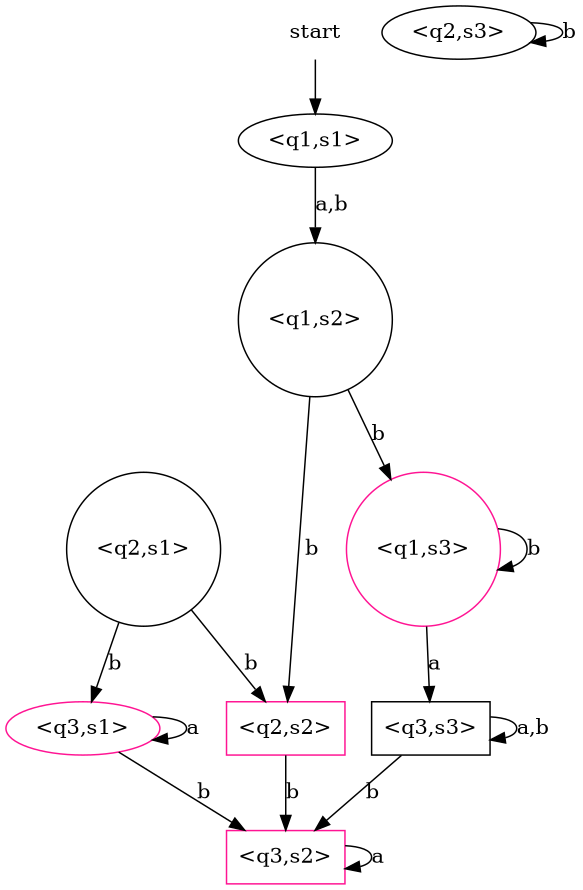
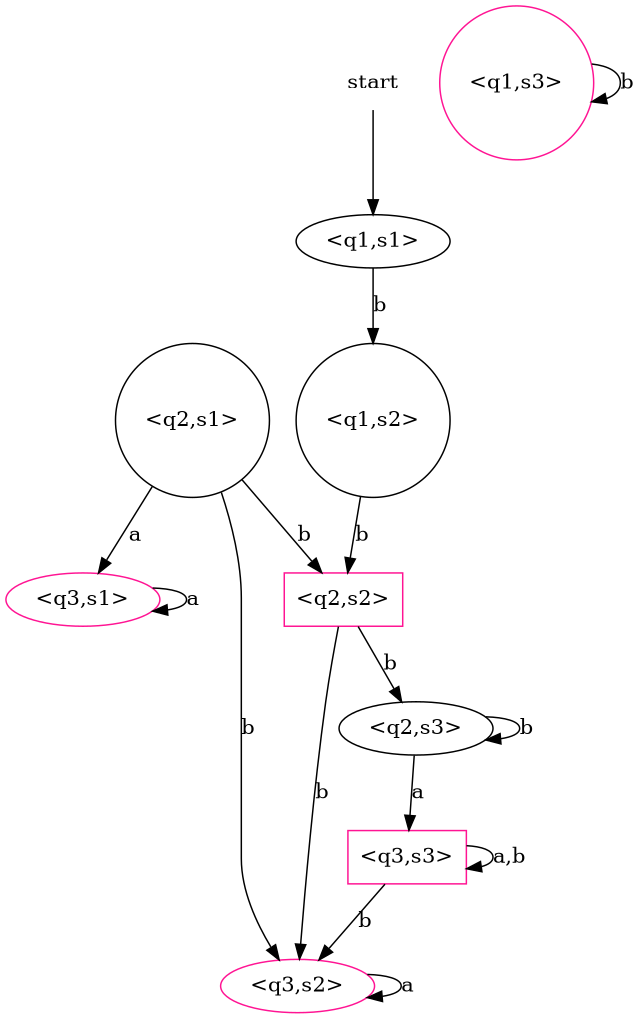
edge "<q1,s1>" -> "<q1,s2>": label "a,b" -> "b"
edge "<q1,s2>" -> "<q1,s3>": removed, label "b"
edge "<q1,s3>" -> "<q3,s3>": now "<q2,s3>" -> "<q3,s3>"
edge "<q2,s2>" -> "<q2,s3>": added, label "b"
edge "<q2,s1>" -> "<q3,s1>": label "b" -> "a"
node "<q3,s3>": color black -> deeppink
edge "<q3,s1>" -> "<q3,s2>": now "<q2,s1>" -> "<q3,s2>"
node "<q3,s2>": shape box -> ellipse
